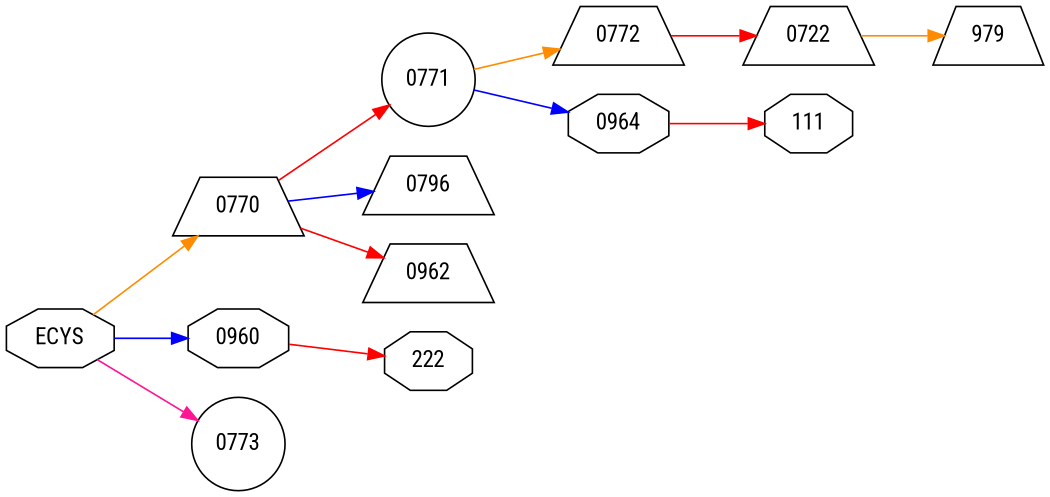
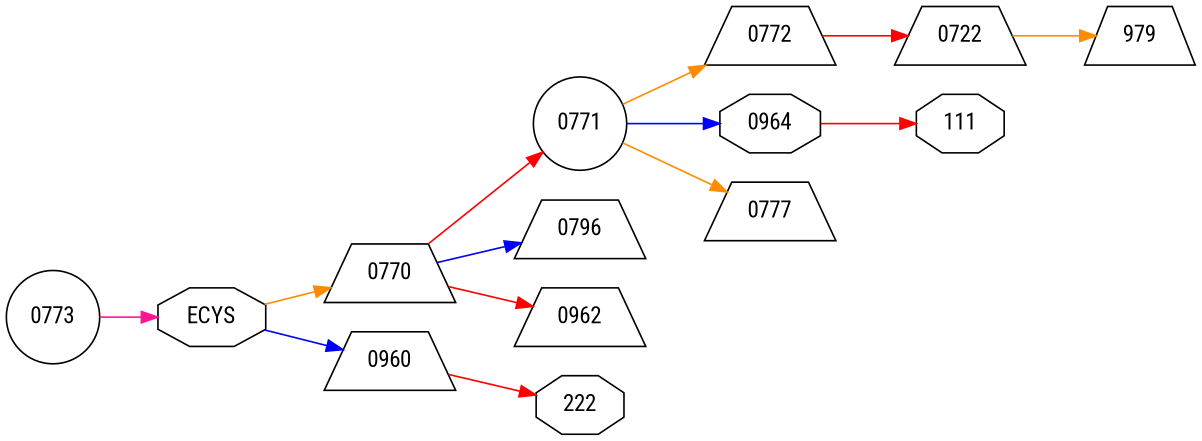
node "0777": added
node "0960": shape octagon -> trapezium
edge "ECYS" -> "0773": reversed
